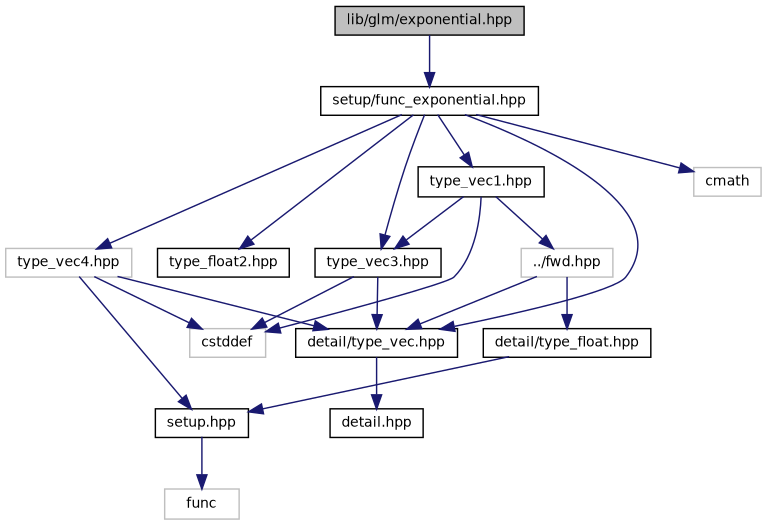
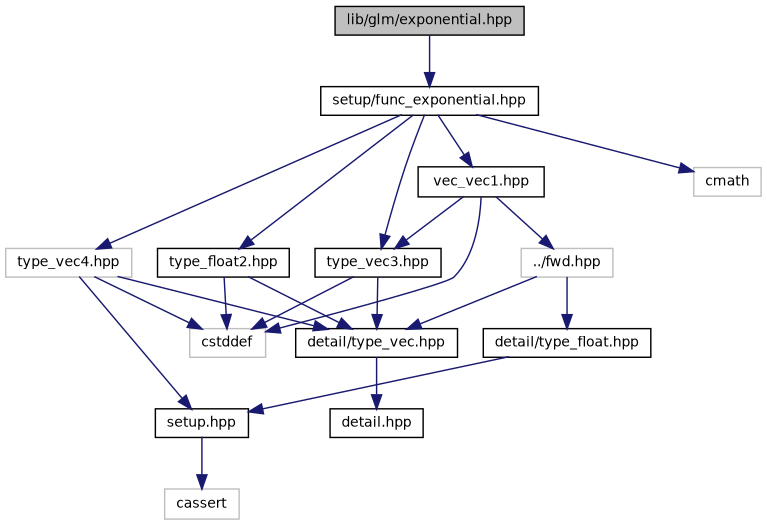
node "type_vec1.hpp": label "type_vec1.hpp" -> "vec_vec1.hpp"
edge "setup/func_exponential.hpp" -> "detail/type_vec.hpp": now "type_float2.hpp" -> "detail/type_vec.hpp"
edge "type_float2.hpp" -> "cstddef": added
node "func": label "func" -> "cassert"
